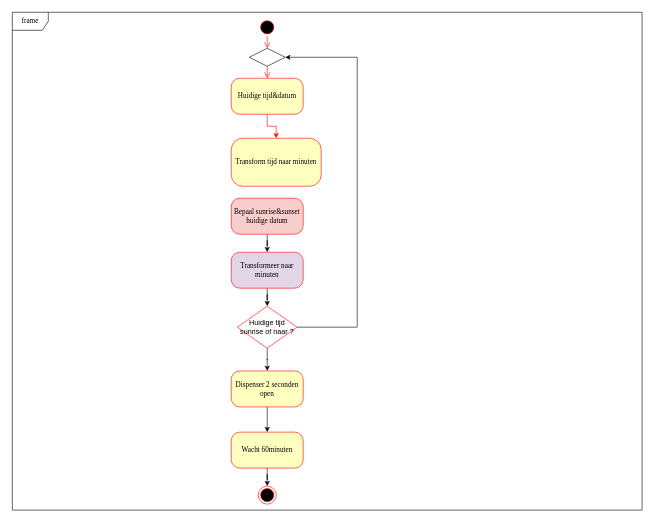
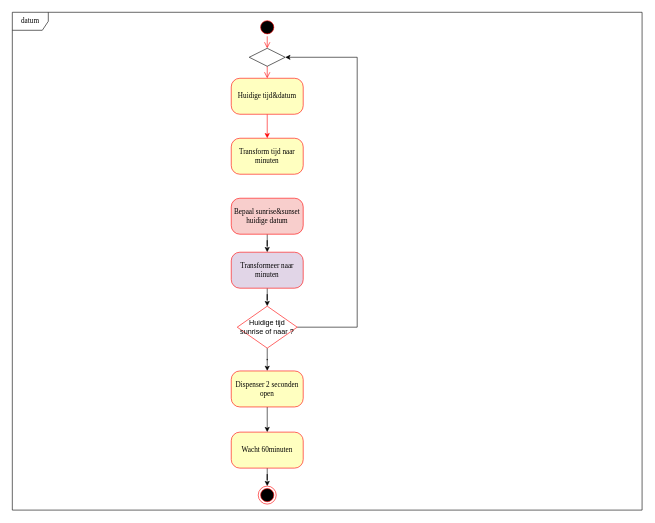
node "frame": label "frame" -> "datum"
node "Transform tijd naar minuten": size 90x48 -> 72x36
